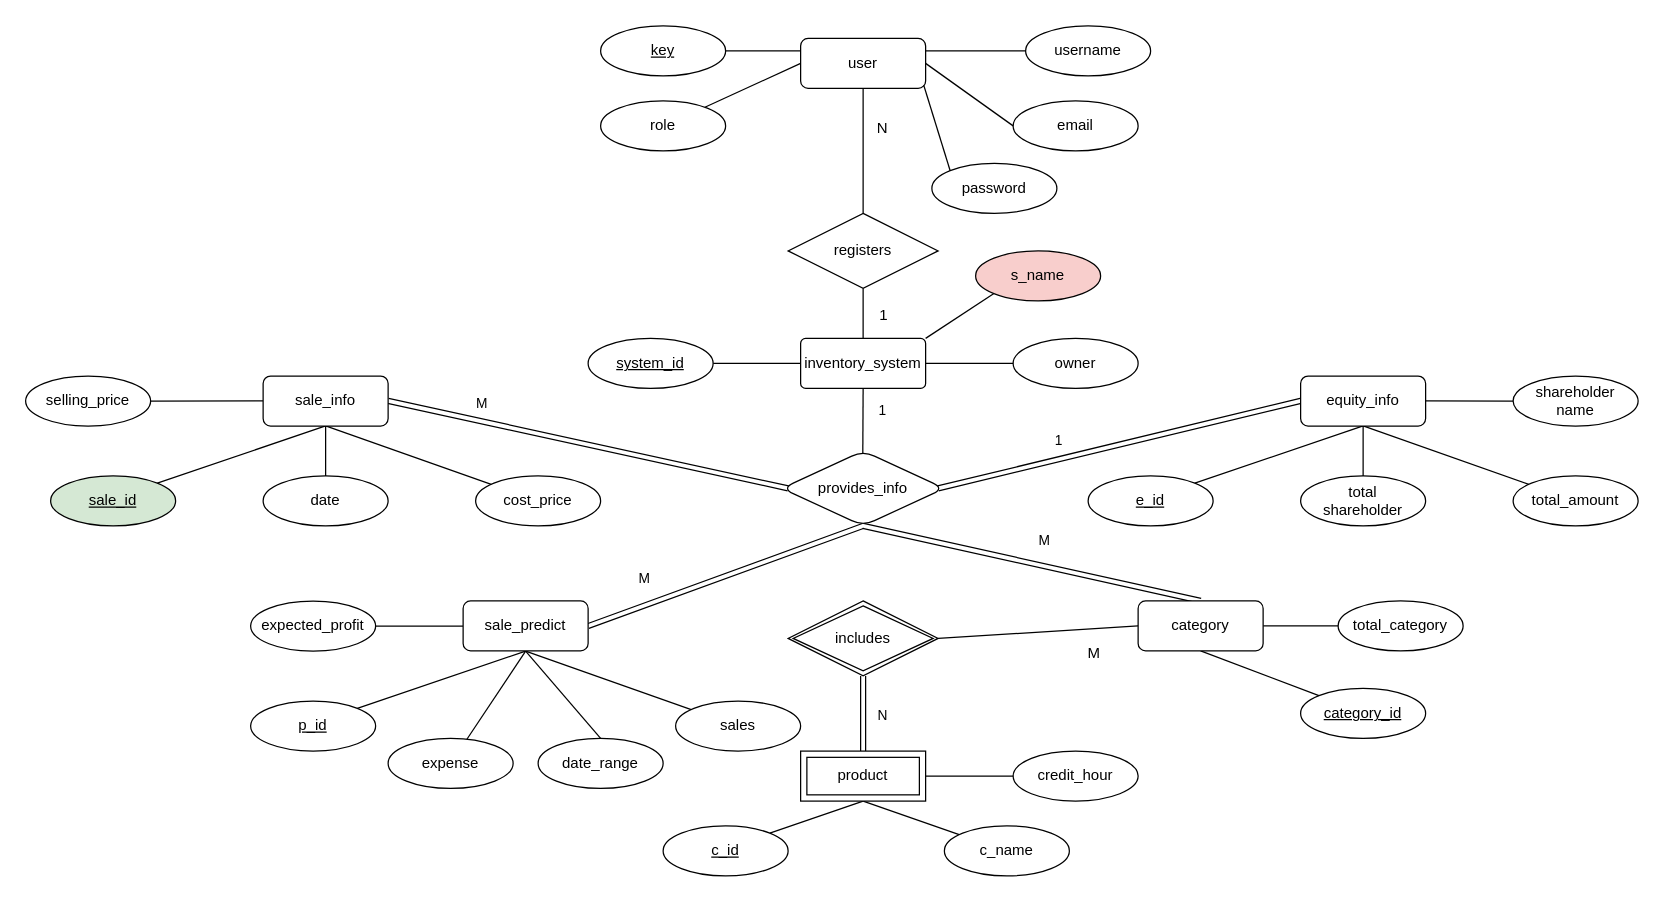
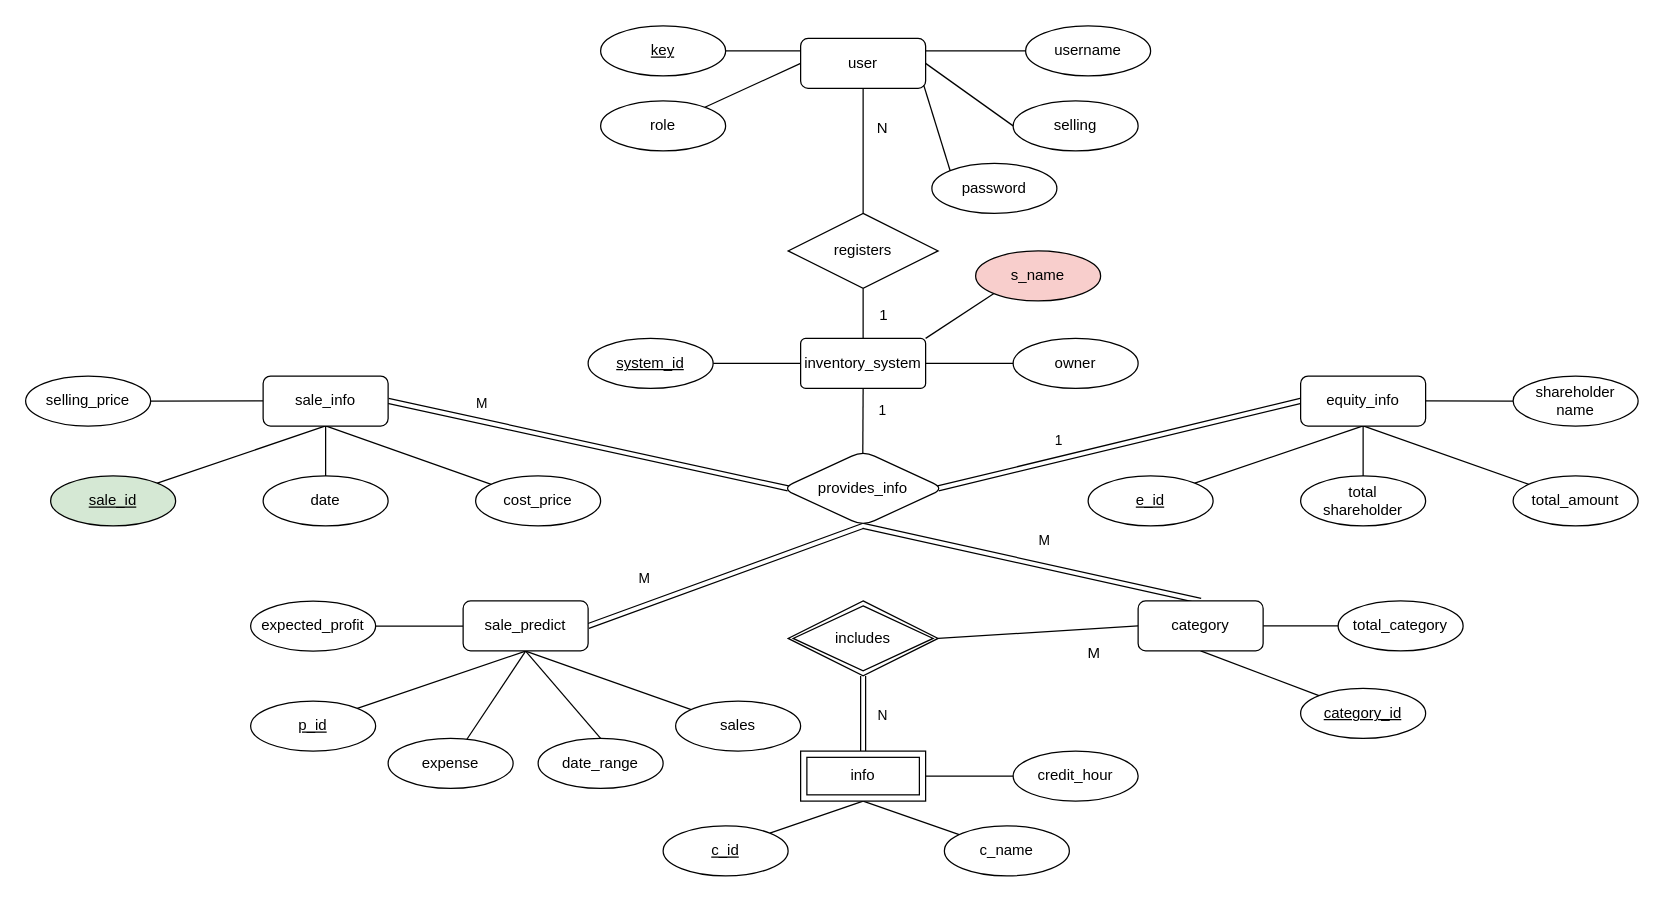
node "email": label "email" -> "selling"
node "product": label "product" -> "info"
